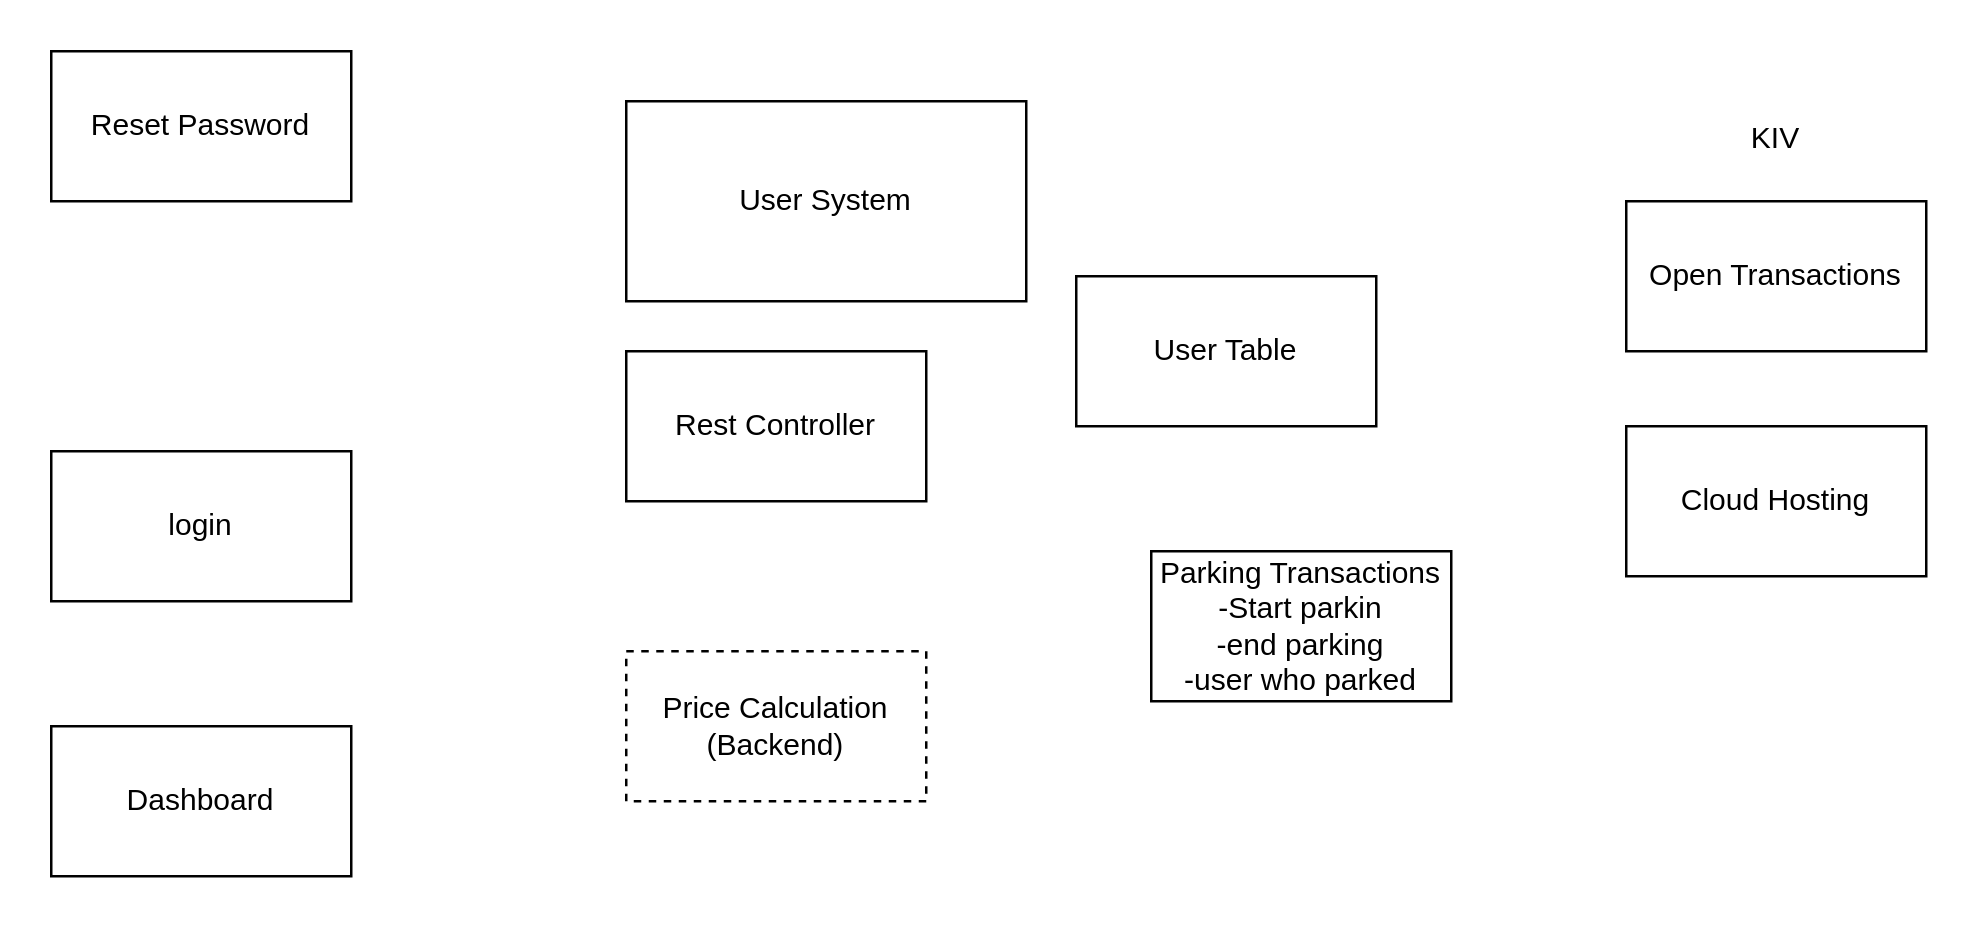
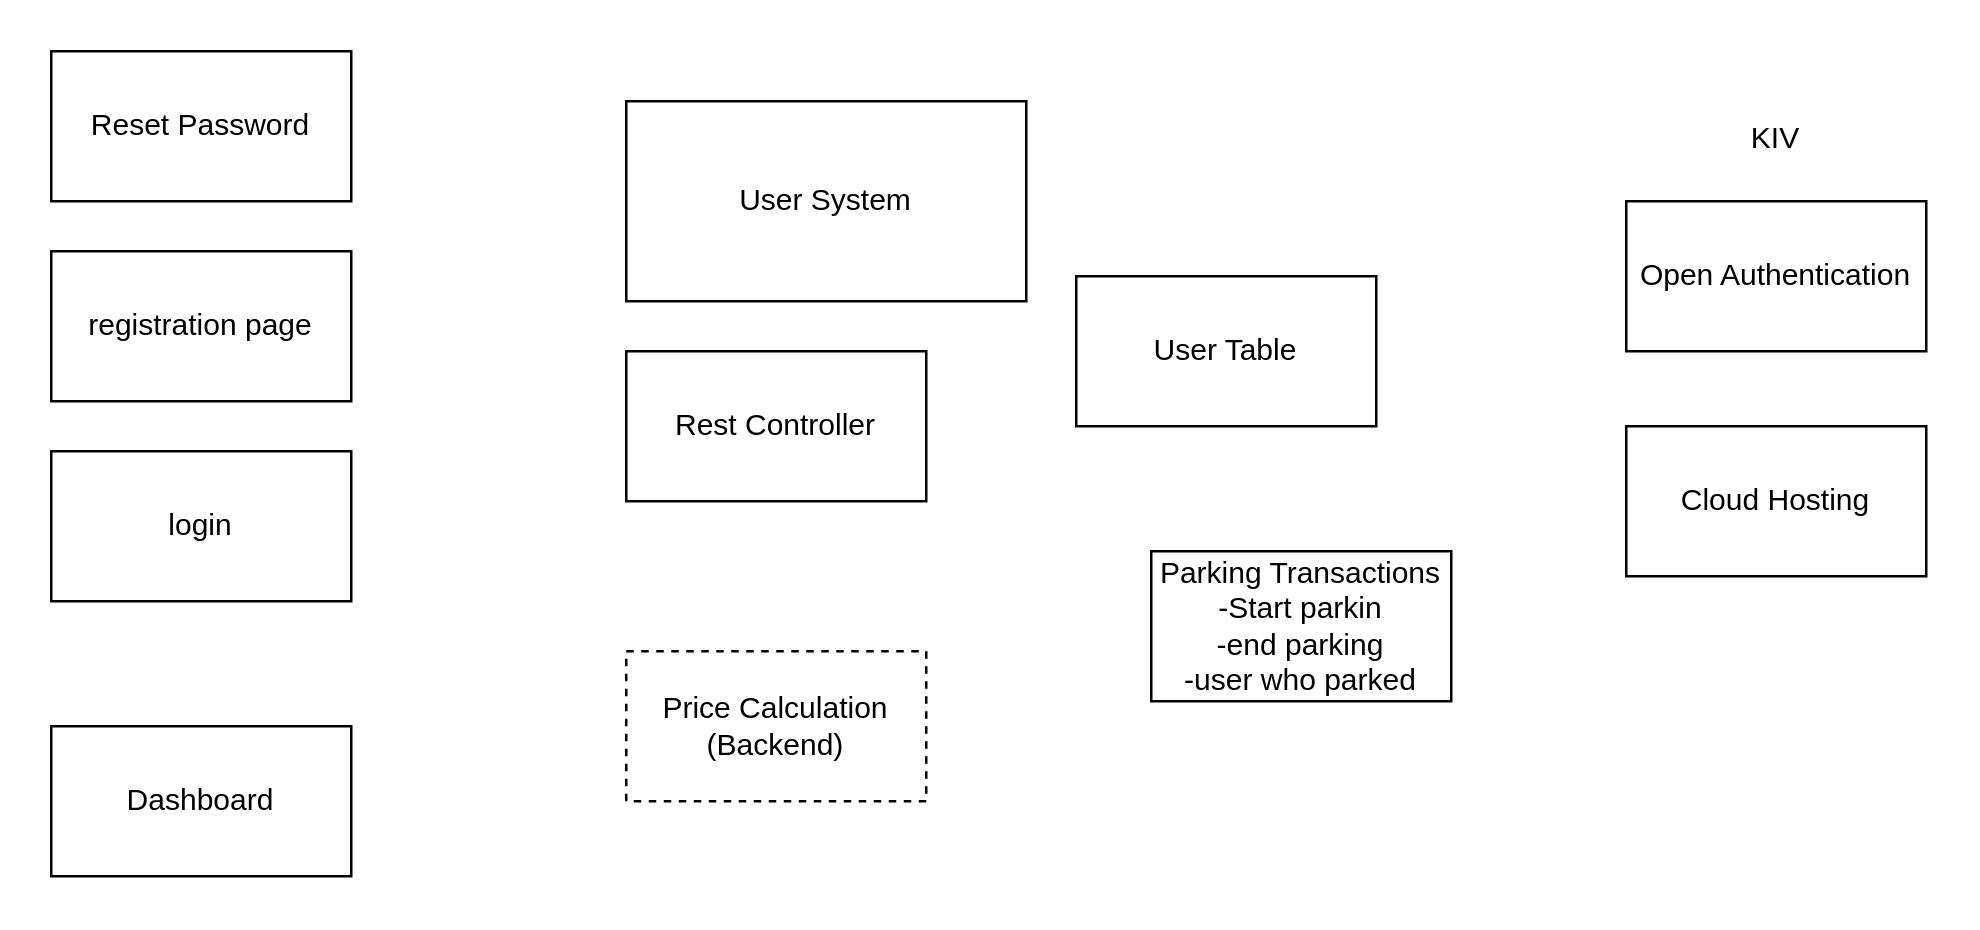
node "Open Transactions": label "Open Transactions" -> "Open Authentication"
node "registration page": added
